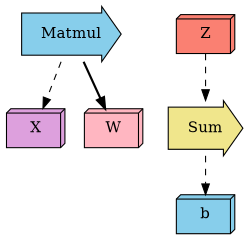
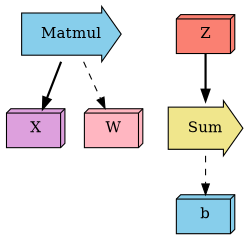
edge "Z" -> "Sum": style dashed -> bold
edge "Matmul" -> "X": style dashed -> bold
edge "Matmul" -> "W": style bold -> dashed
